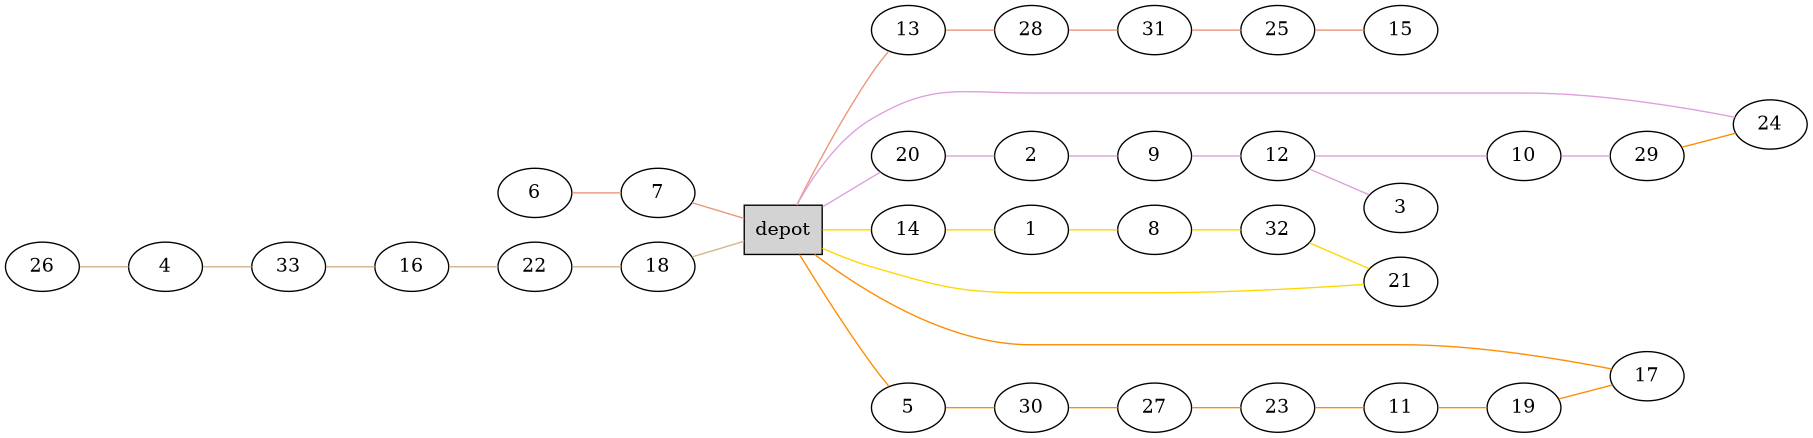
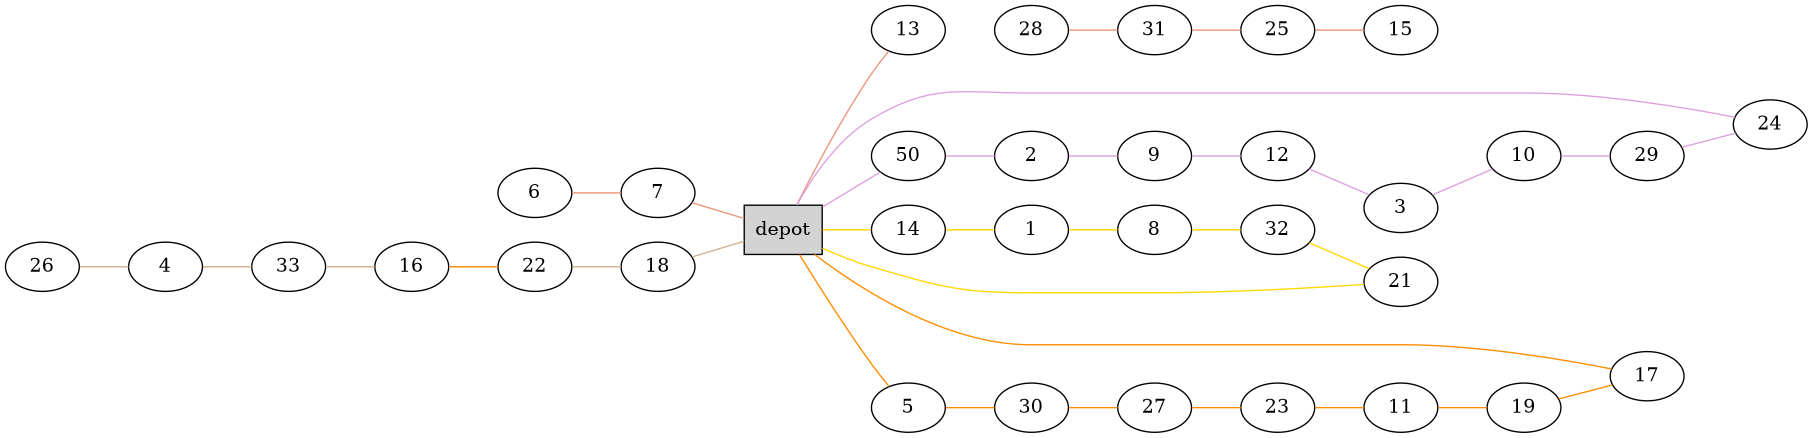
edge "13" -- "28": removed
edge "24" -- "29": color darkorange -> plum
node "20": label "20" -> "50"
edge "12" -- "10": now "3" -- "10"
edge "16" -- "22": color tan -> darkorange
